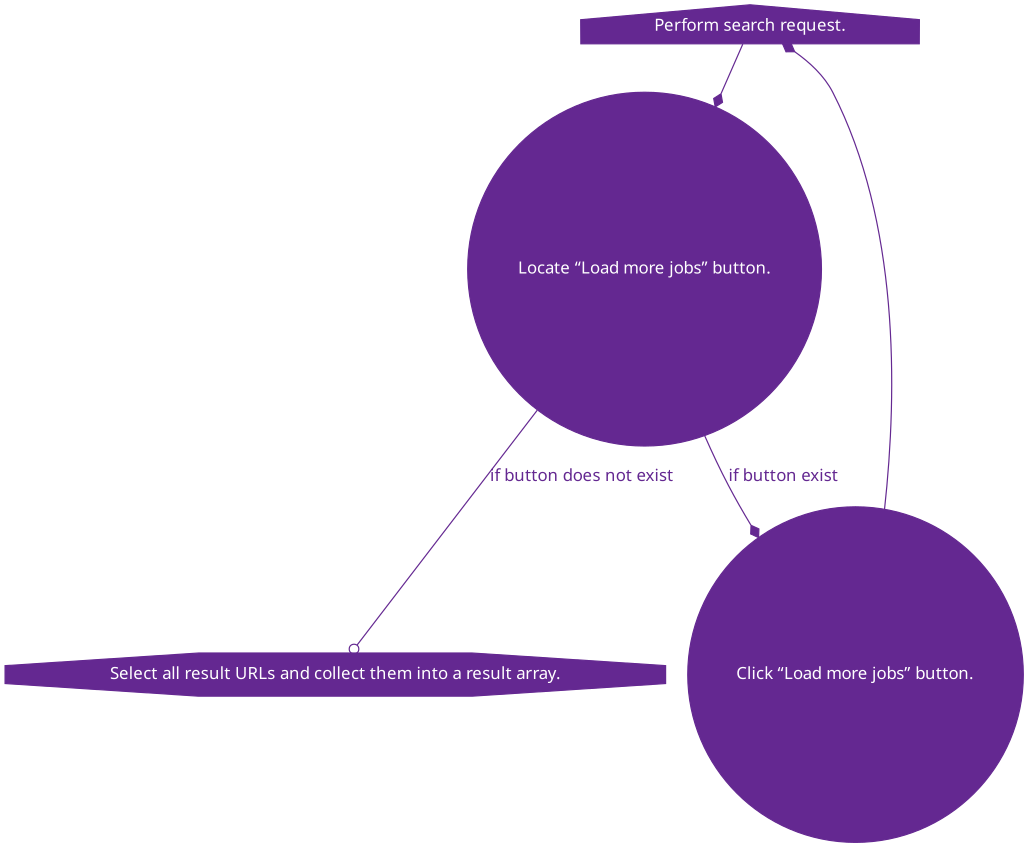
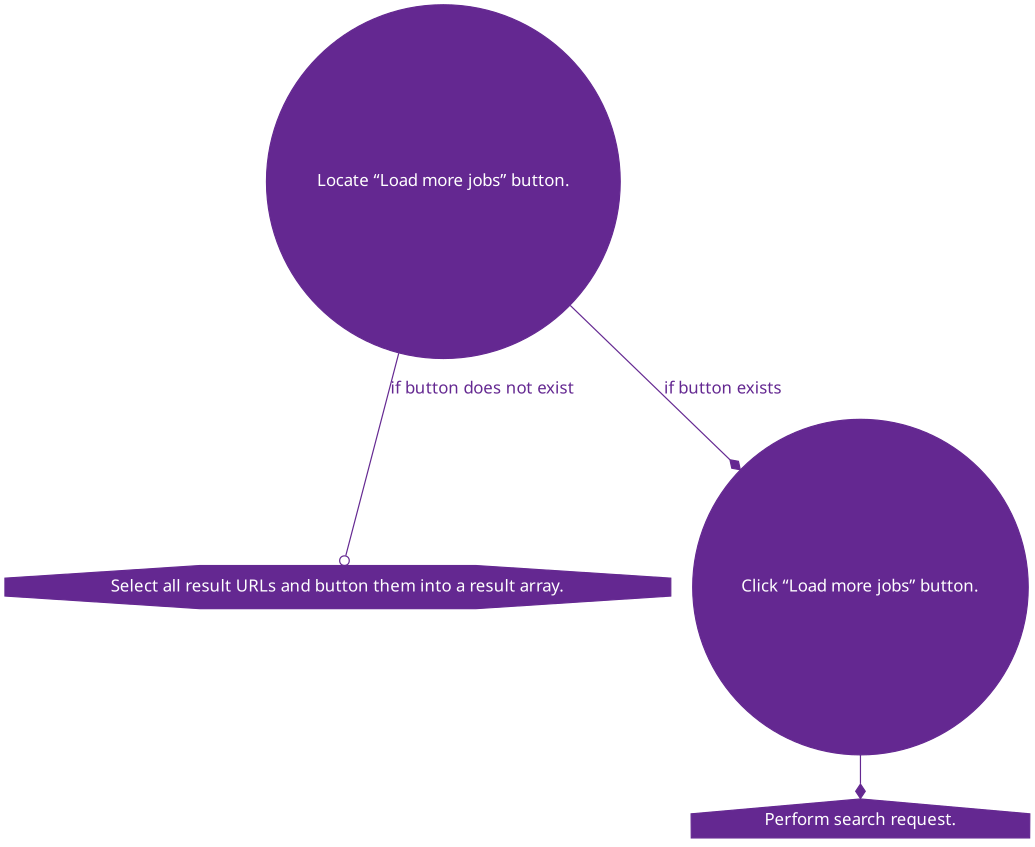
edge "Perform search request." -> "Locate “Load more jobs” button.": removed
edge "Locate “Load more jobs” button." -> "Click “Load more jobs” button.": label "if button exist" -> "if button exists"
node "Select all result URLs and collect them into a result array.": label "Select all result URLs and collect them into a result array." -> "Select all result URLs and button them into a result array."
